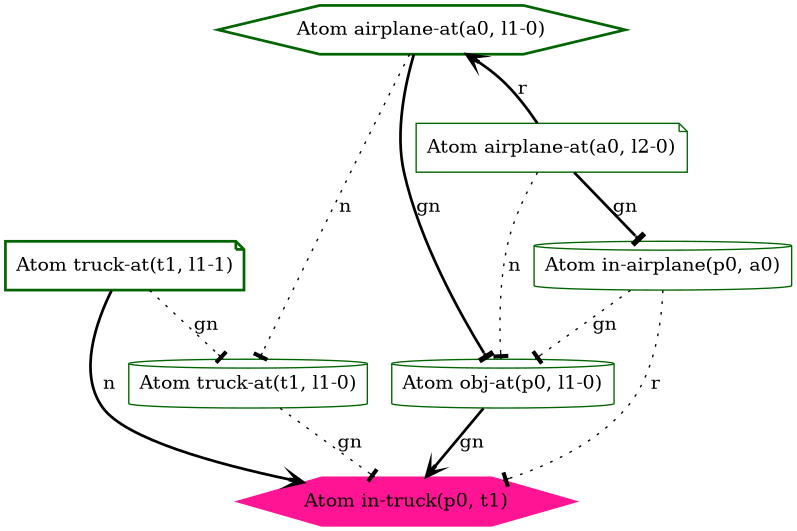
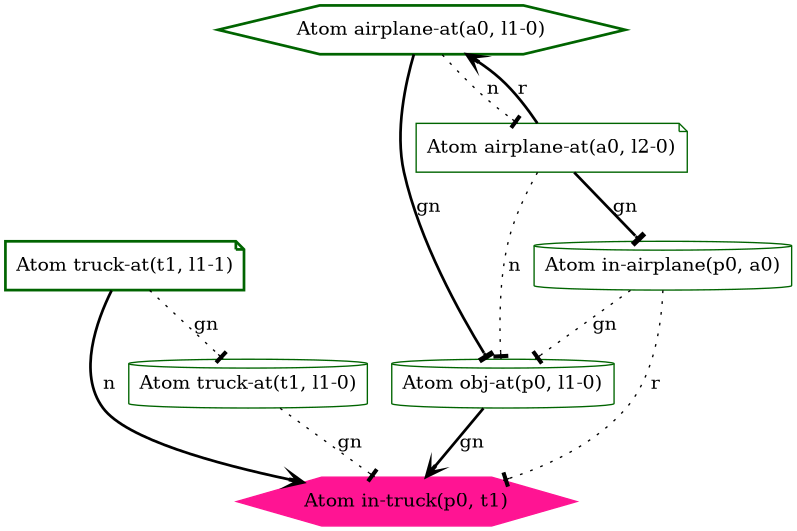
edge "Atom airplane-at(a0, l1-0)" -> "Atom truck-at(t1, l1-0)": now "Atom airplane-at(a0, l1-0)" -> "Atom airplane-at(a0, l2-0)"
